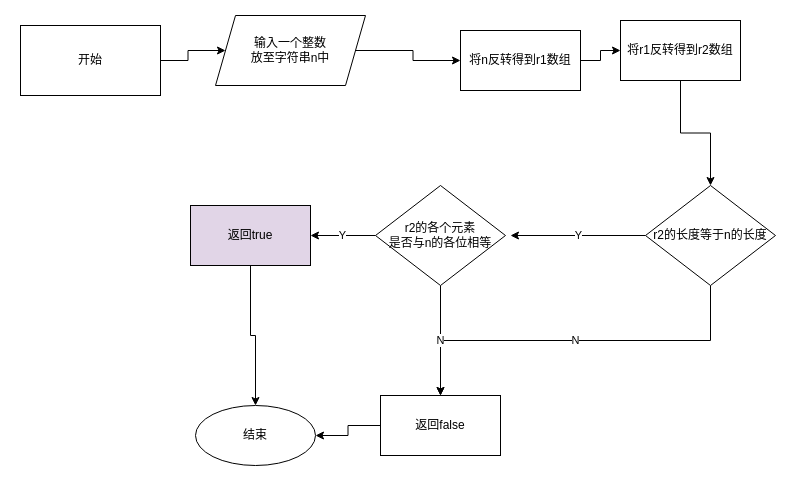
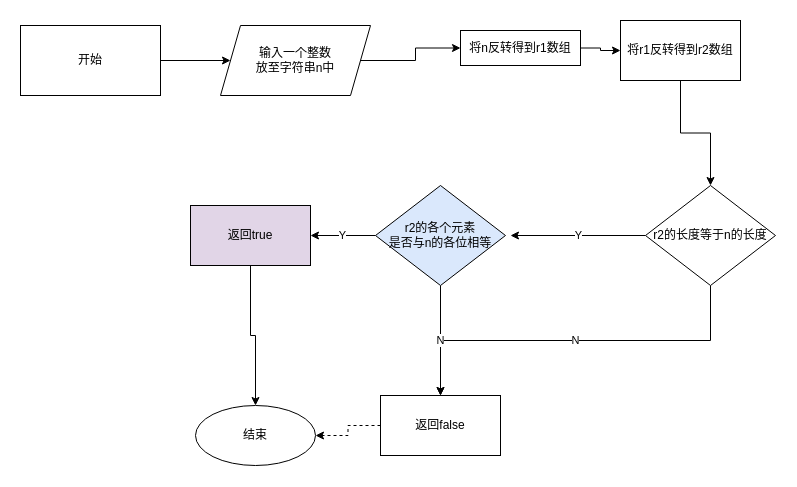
node "输入一个整数 放至字符串n中": moved (291, 51) -> (296, 61)
node "将n反转得到r1数组": size 120x60 -> 120x35
node "r2的各个元素 是否与n的各位相等": fillcolor #ffffff -> #dae8fc
edge "返回false" -> "结束": style solid -> dashed
